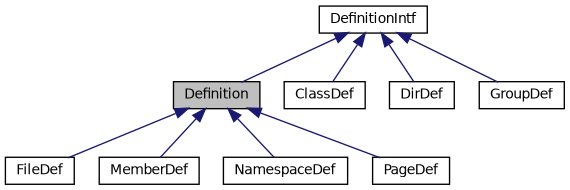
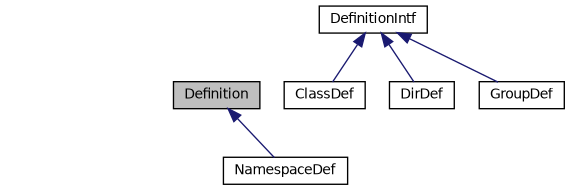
edge "Definition" -> "DefinitionIntf": removed
node "FileDef": removed
node "MemberDef": removed
node "PageDef": removed
